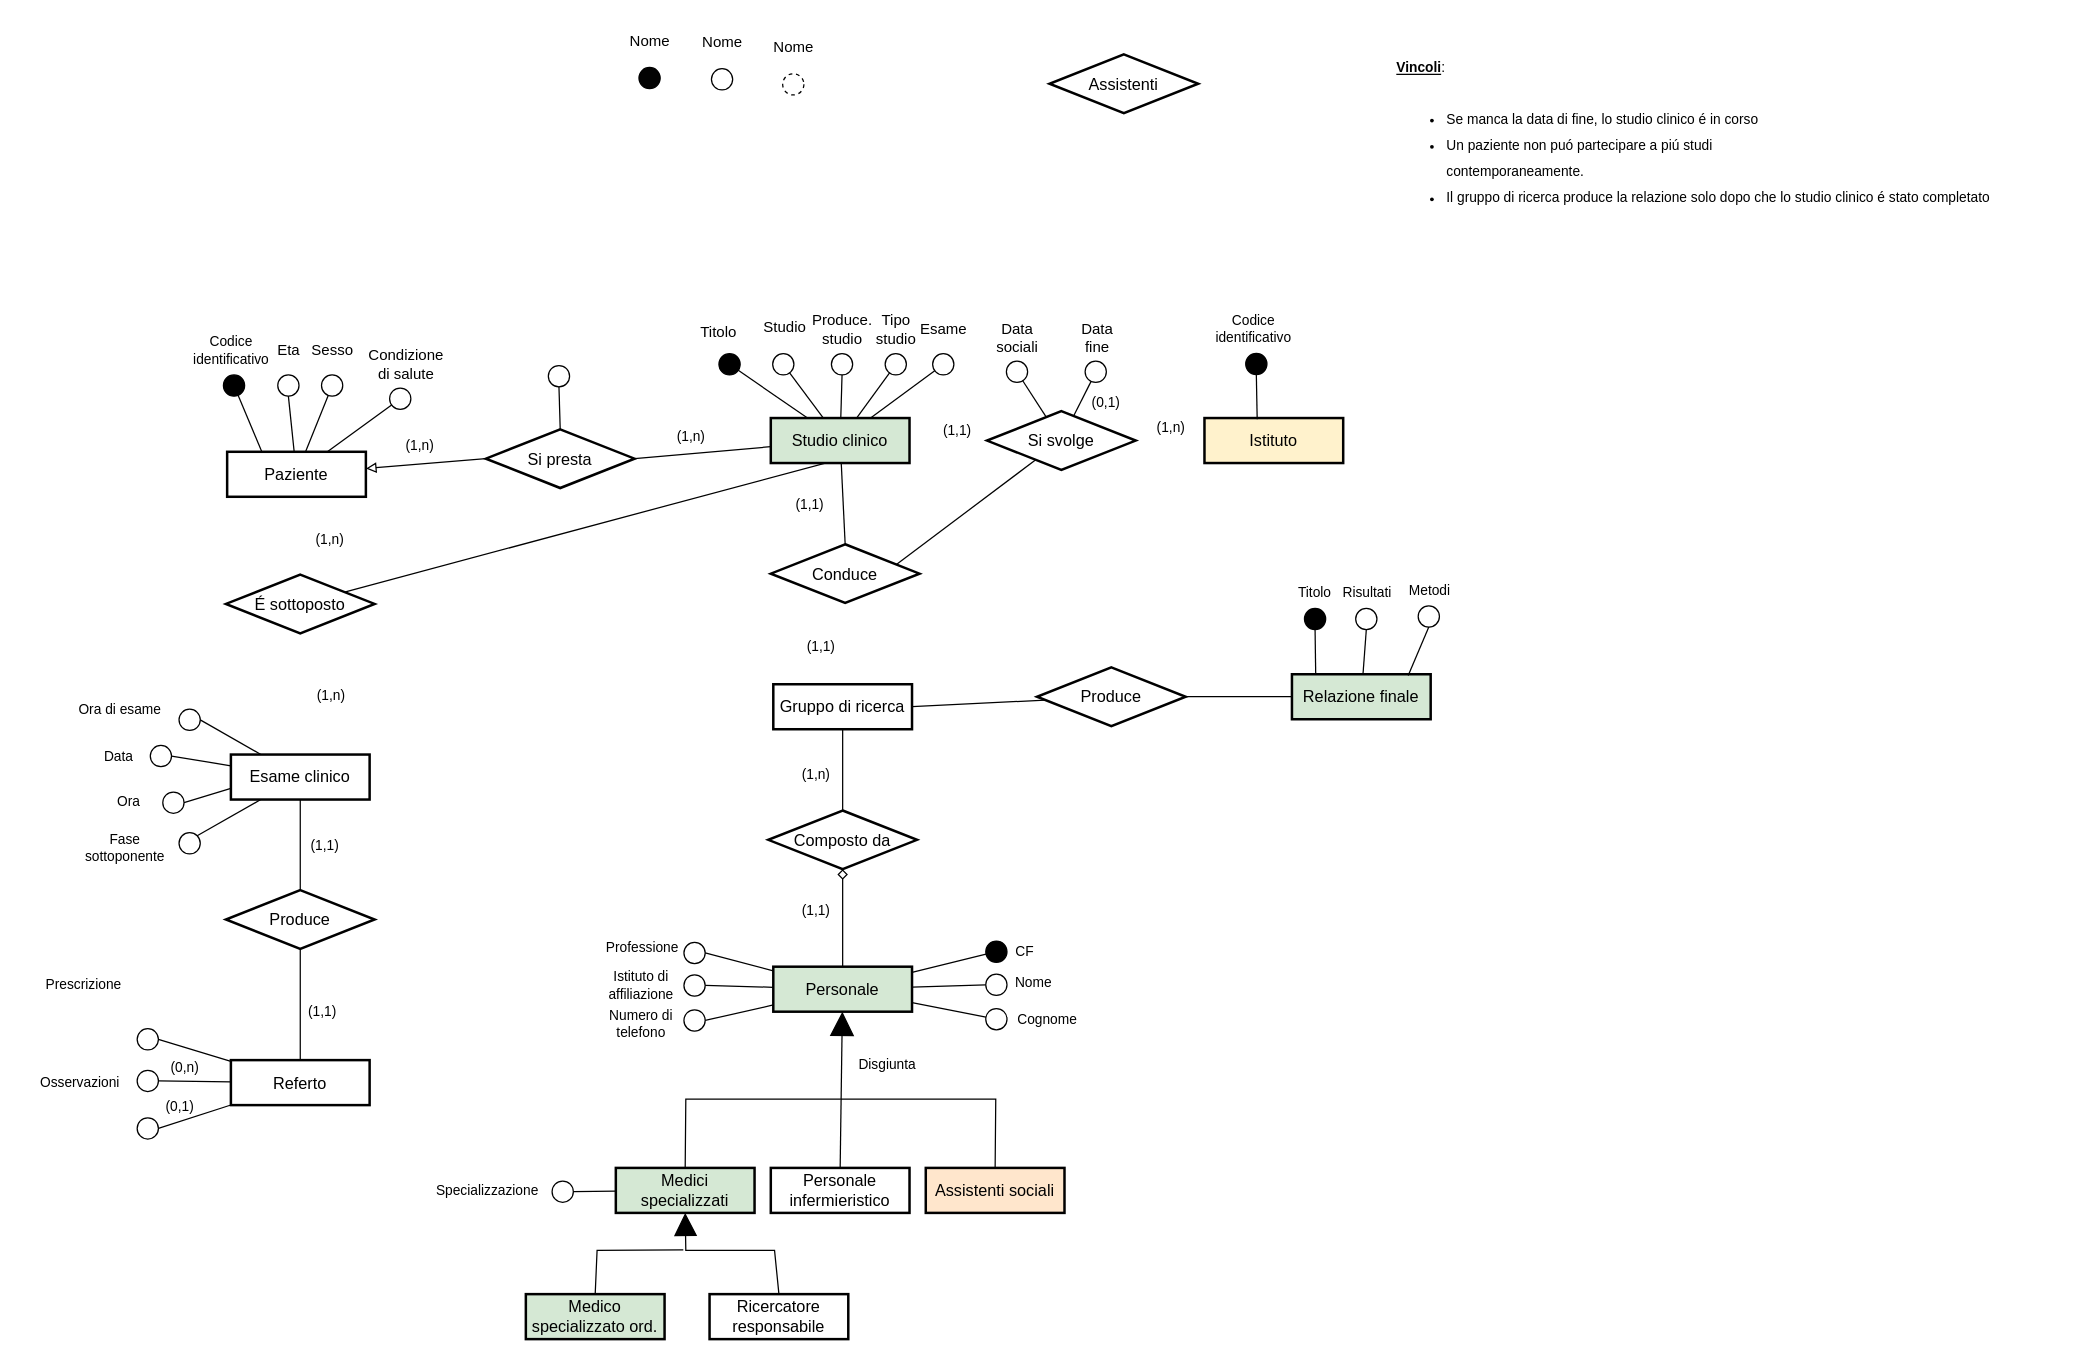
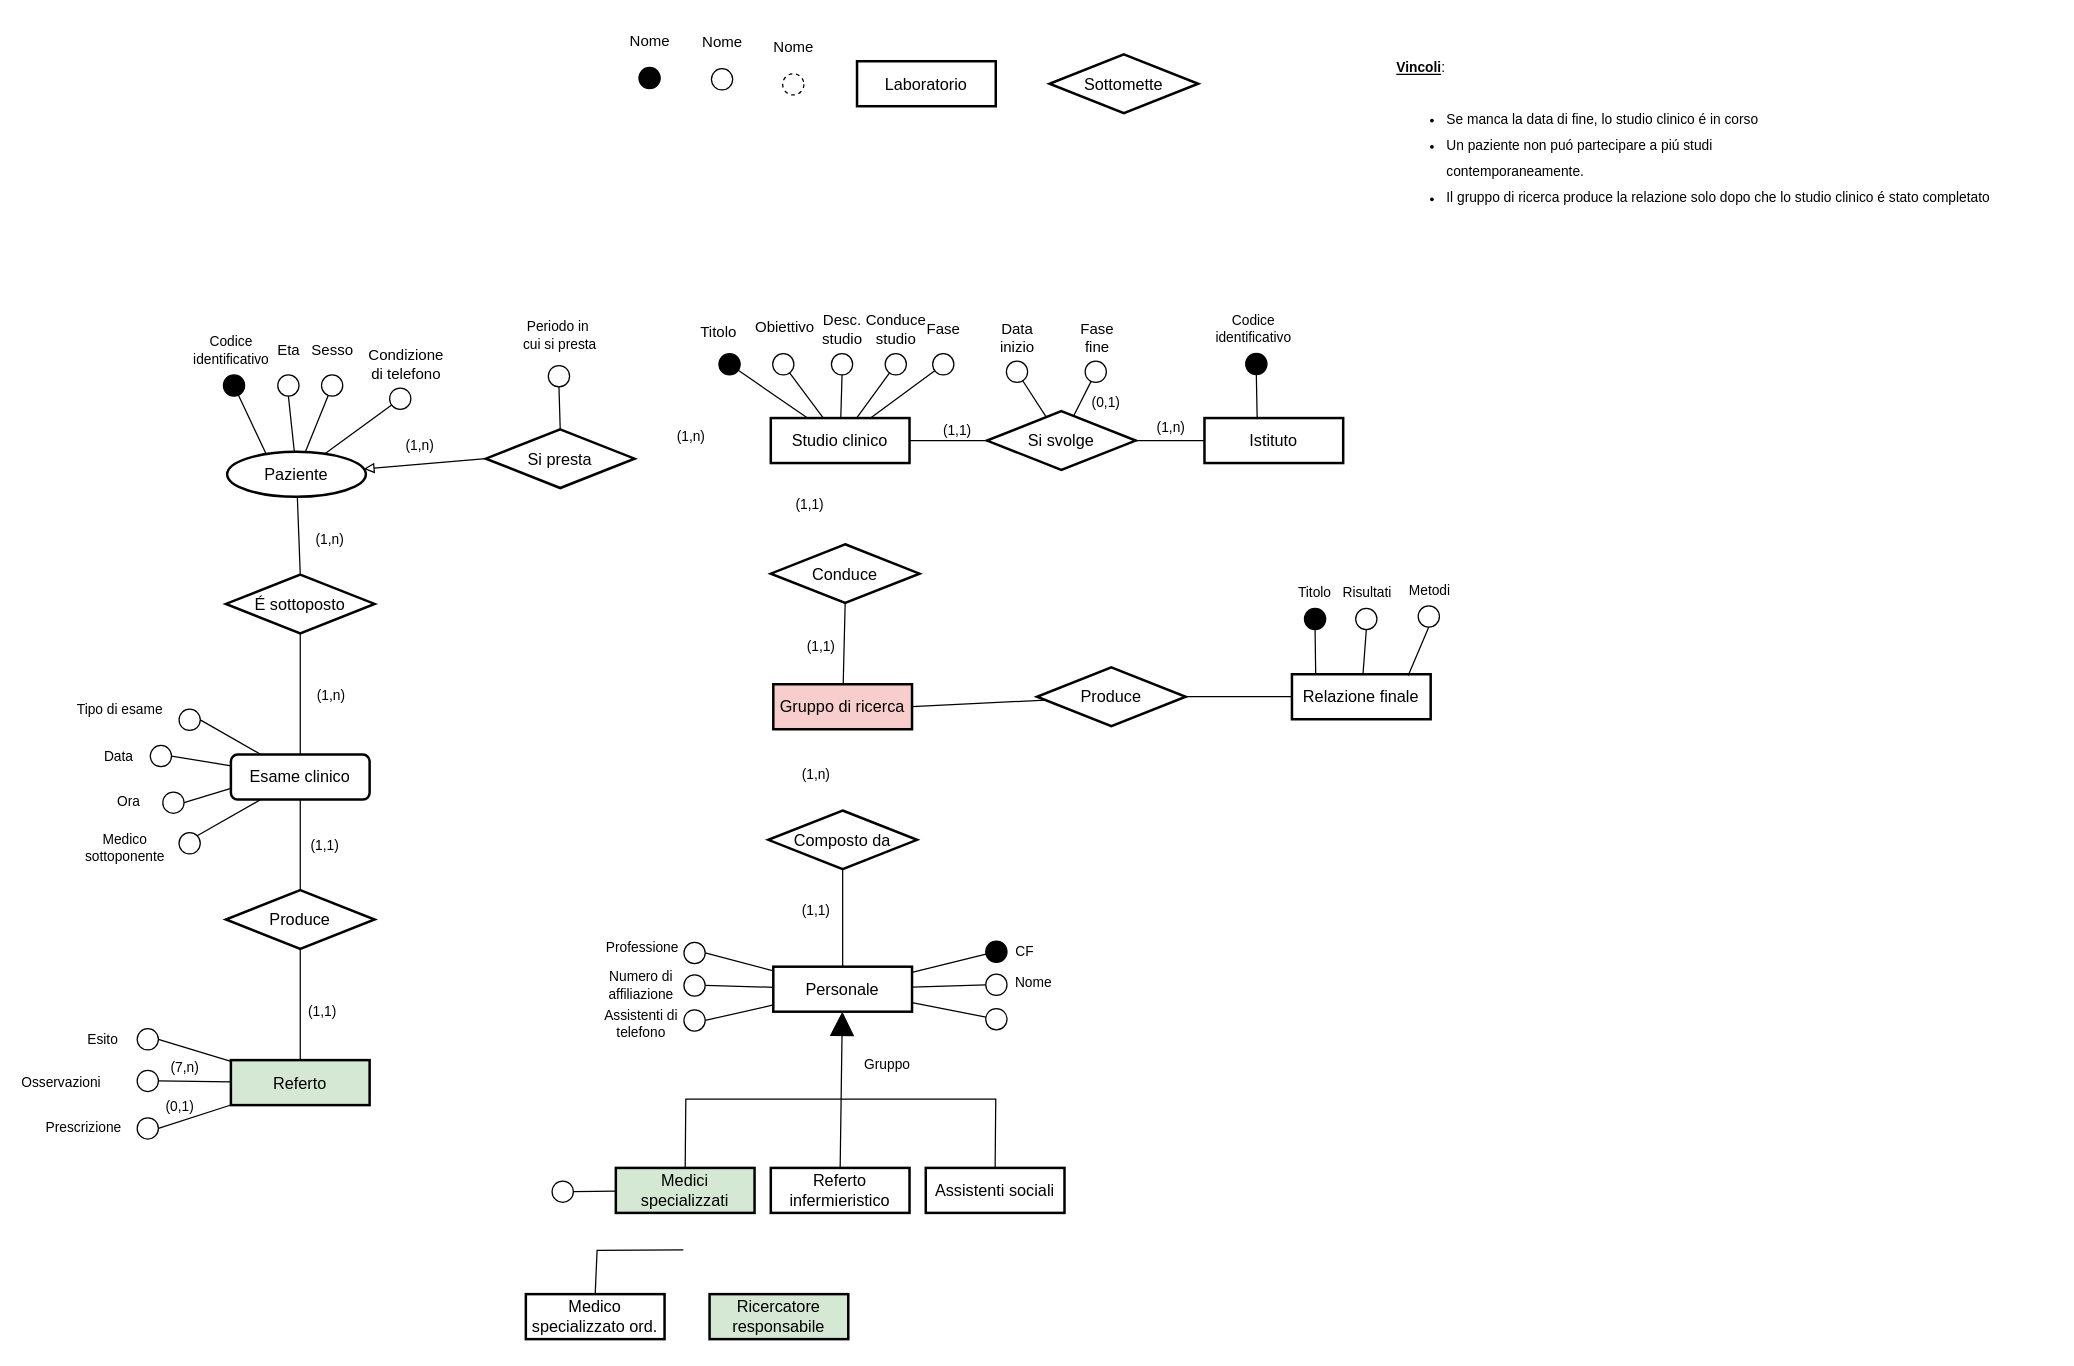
node "Laboratorio": added
node "Assistenti": label "Assistenti" -> "Sottomette"
node "Studio": label "Studio" -> "Obiettivo"
node "Produce. studio": label "Produce. studio" -> "Desc. studio"
node "Tipo studio": label "Tipo studio" -> "Conduce studio"
node "Esame": label "Esame" -> "Fase"
node "Periodo in cui si presta": added
node "Data sociali": label "Data sociali" -> "Data inizio"
node "Data fine": label "Data fine" -> "Fase fine"
node "Condizione di salute": label "Condizione di salute" -> "Condizione di telefono"
node "Studio clinico": fillcolor #d5e8d4 -> #ffffff
edge "Si svolge" -- "Istituto": added
node "Istituto": fillcolor #fff2cc -> #ffffff
edge "Studio clinico" -- "Si presta": removed
node "Paziente": shape rectangle -> ellipse
edge "Studio clinico" -- "Conduce": removed
edge "Si svolge" -- "Conduce": now "Gruppo di ricerca" -- "Conduce"
edge "Studio clinico" -- "É sottoposto": now "Studio clinico" -- "Si svolge"
edge "Paziente" -- "É sottoposto": added
edge "É sottoposto" -- "Esame clinico": added
node "Relazione finale": fillcolor #d5e8d4 -> #ffffff
node "Gruppo di ricerca": fillcolor #ffffff -> #f8cecc
node "Ora di esame": label "Ora di esame" -> "Tipo di esame"
edge "Gruppo di ricerca" -- "Composto da": removed
node "Esame clinico": shape rectangle -> rounded rectangle
node "Fase sottoponente": label "Fase sottoponente" -> "Medico sottoponente"
edge "Personale" -> "Composto da": arrowhead diamond -> none
node "Prescrizione": moved (83, 985) -> (83, 1129)
node "Istituto di affiliazione": label "Istituto di affiliazione" -> "Numero di affiliazione"
node "Personale": fillcolor #d5e8d4 -> #ffffff
node "Cognome": removed
node "Numero di telefono": label "Numero di telefono" -> "Assistenti di telefono"
node "Esito": added
node "Disgiunta": label "Disgiunta" -> "Gruppo"
node "(0,n)": label "(0,n)" -> "(7,n)"
node "Osservazioni": moved (79, 1083) -> (61, 1083)
node "Referto": fillcolor #ffffff -> #d5e8d4
node "Specializzazione": removed
node "Personale infermieristico": label "Personale infermieristico" -> "Referto infermieristico"
node "Assistenti sociali": fillcolor #ffe6cc -> #ffffff
edge "Ricercatore responsabile" -> "Medici specializzati": removed
node "Medico specializzato ord.": fillcolor #d5e8d4 -> #ffffff
node "Ricercatore responsabile": fillcolor #ffffff -> #d5e8d4
